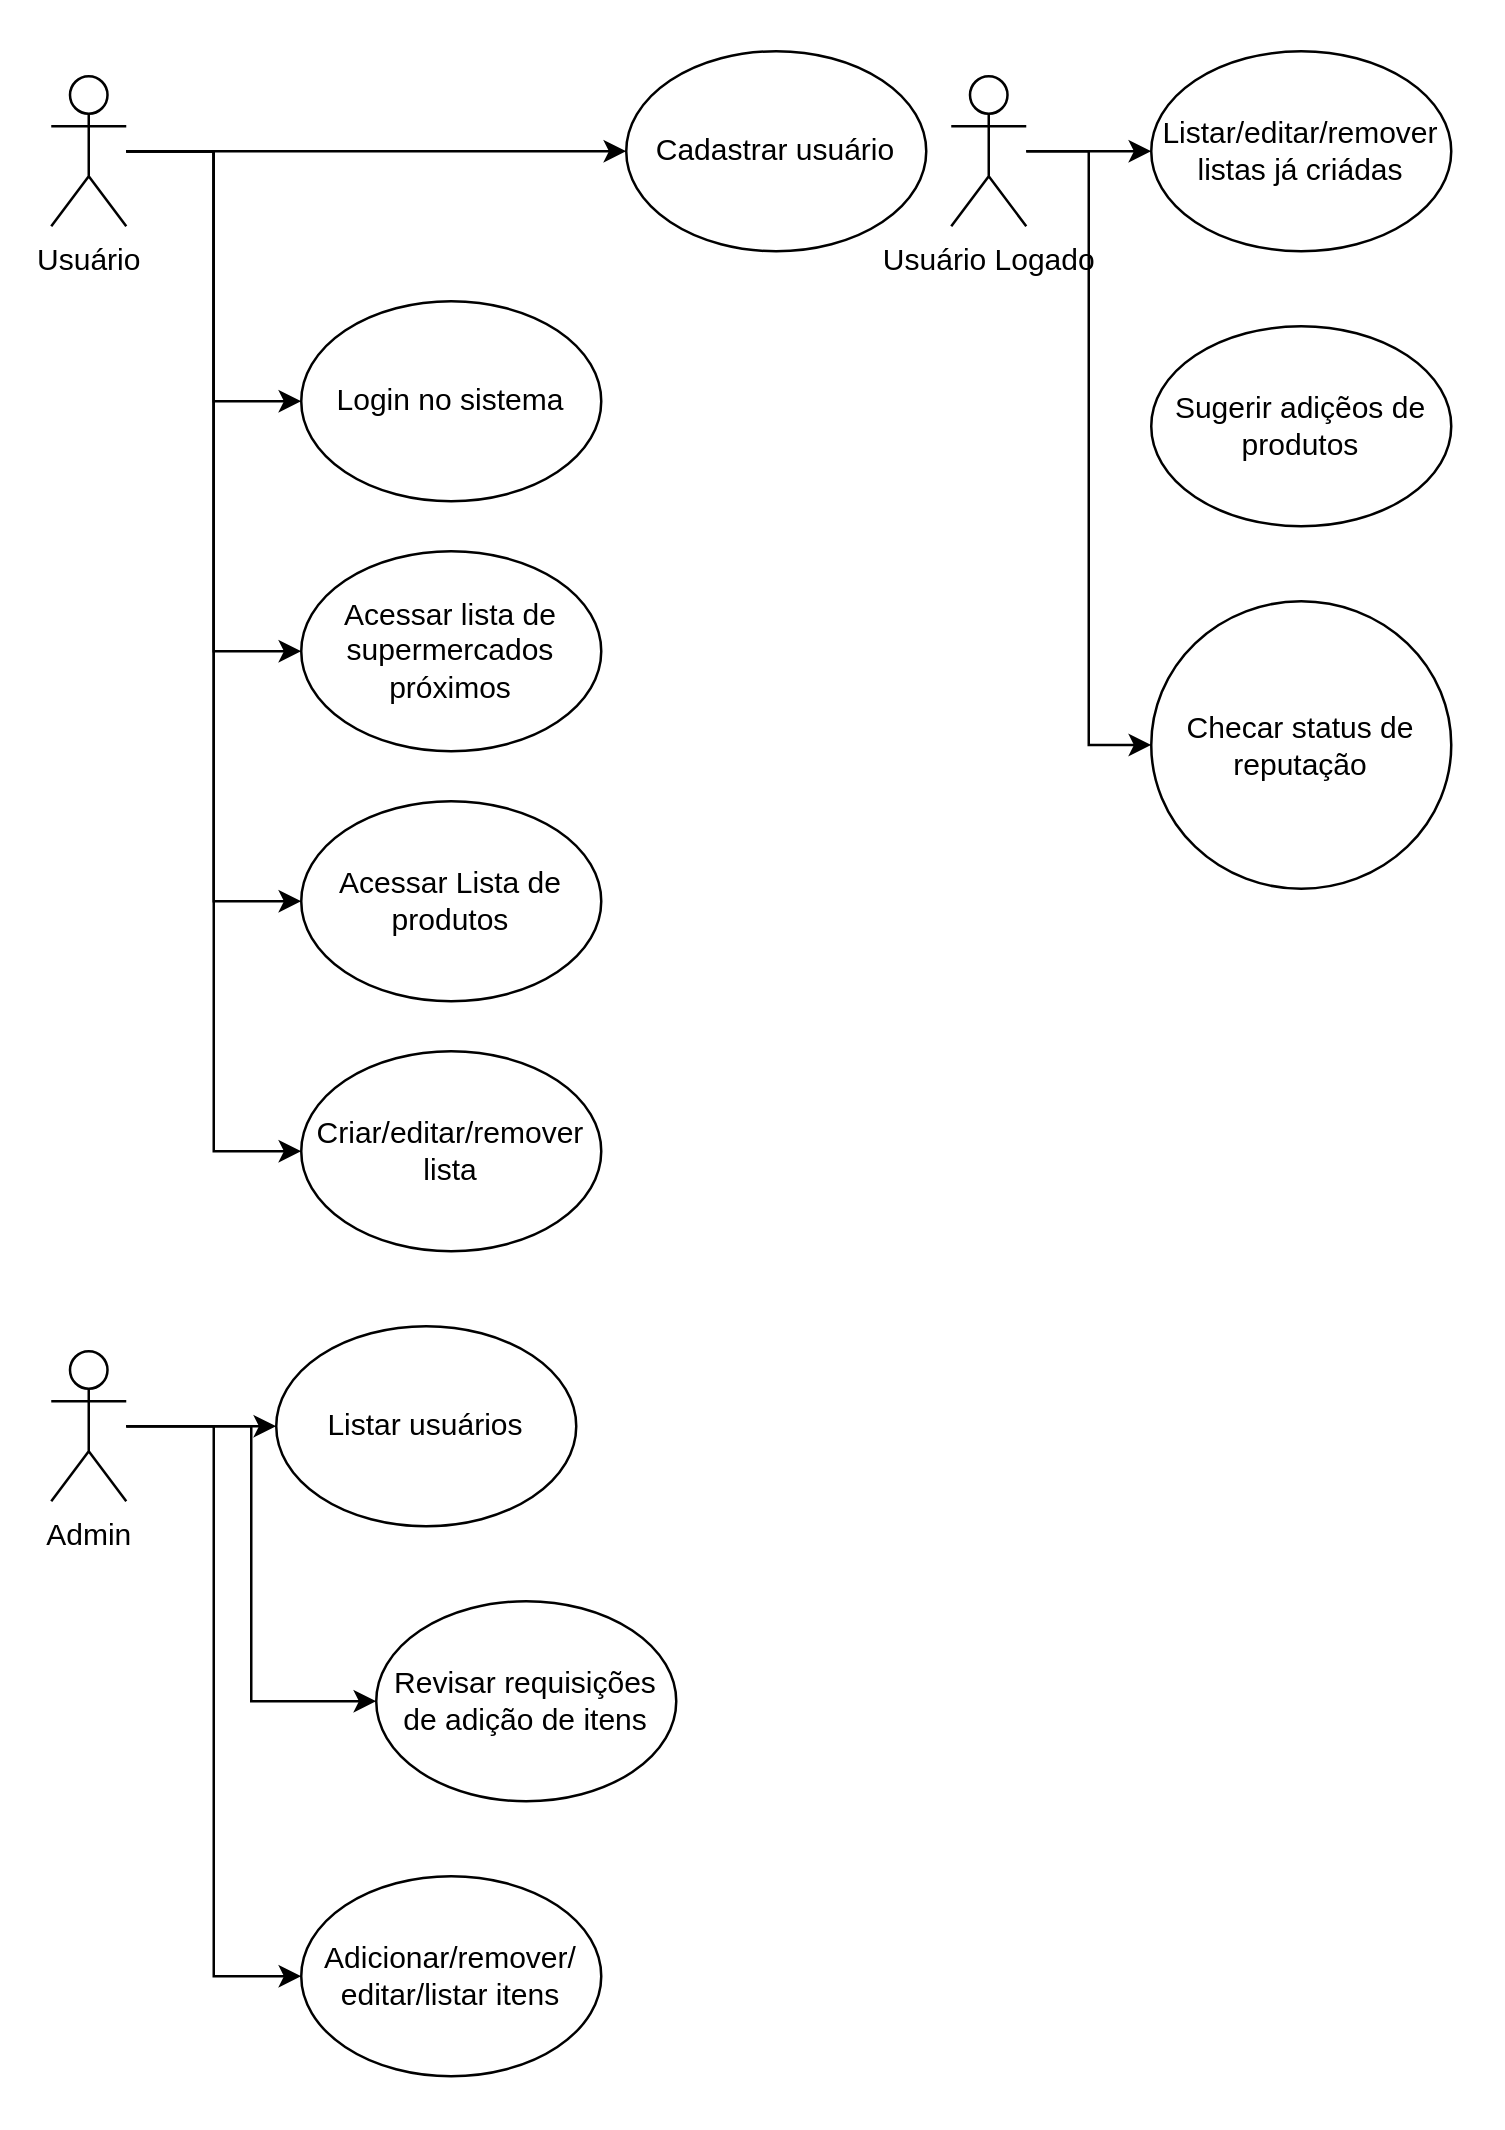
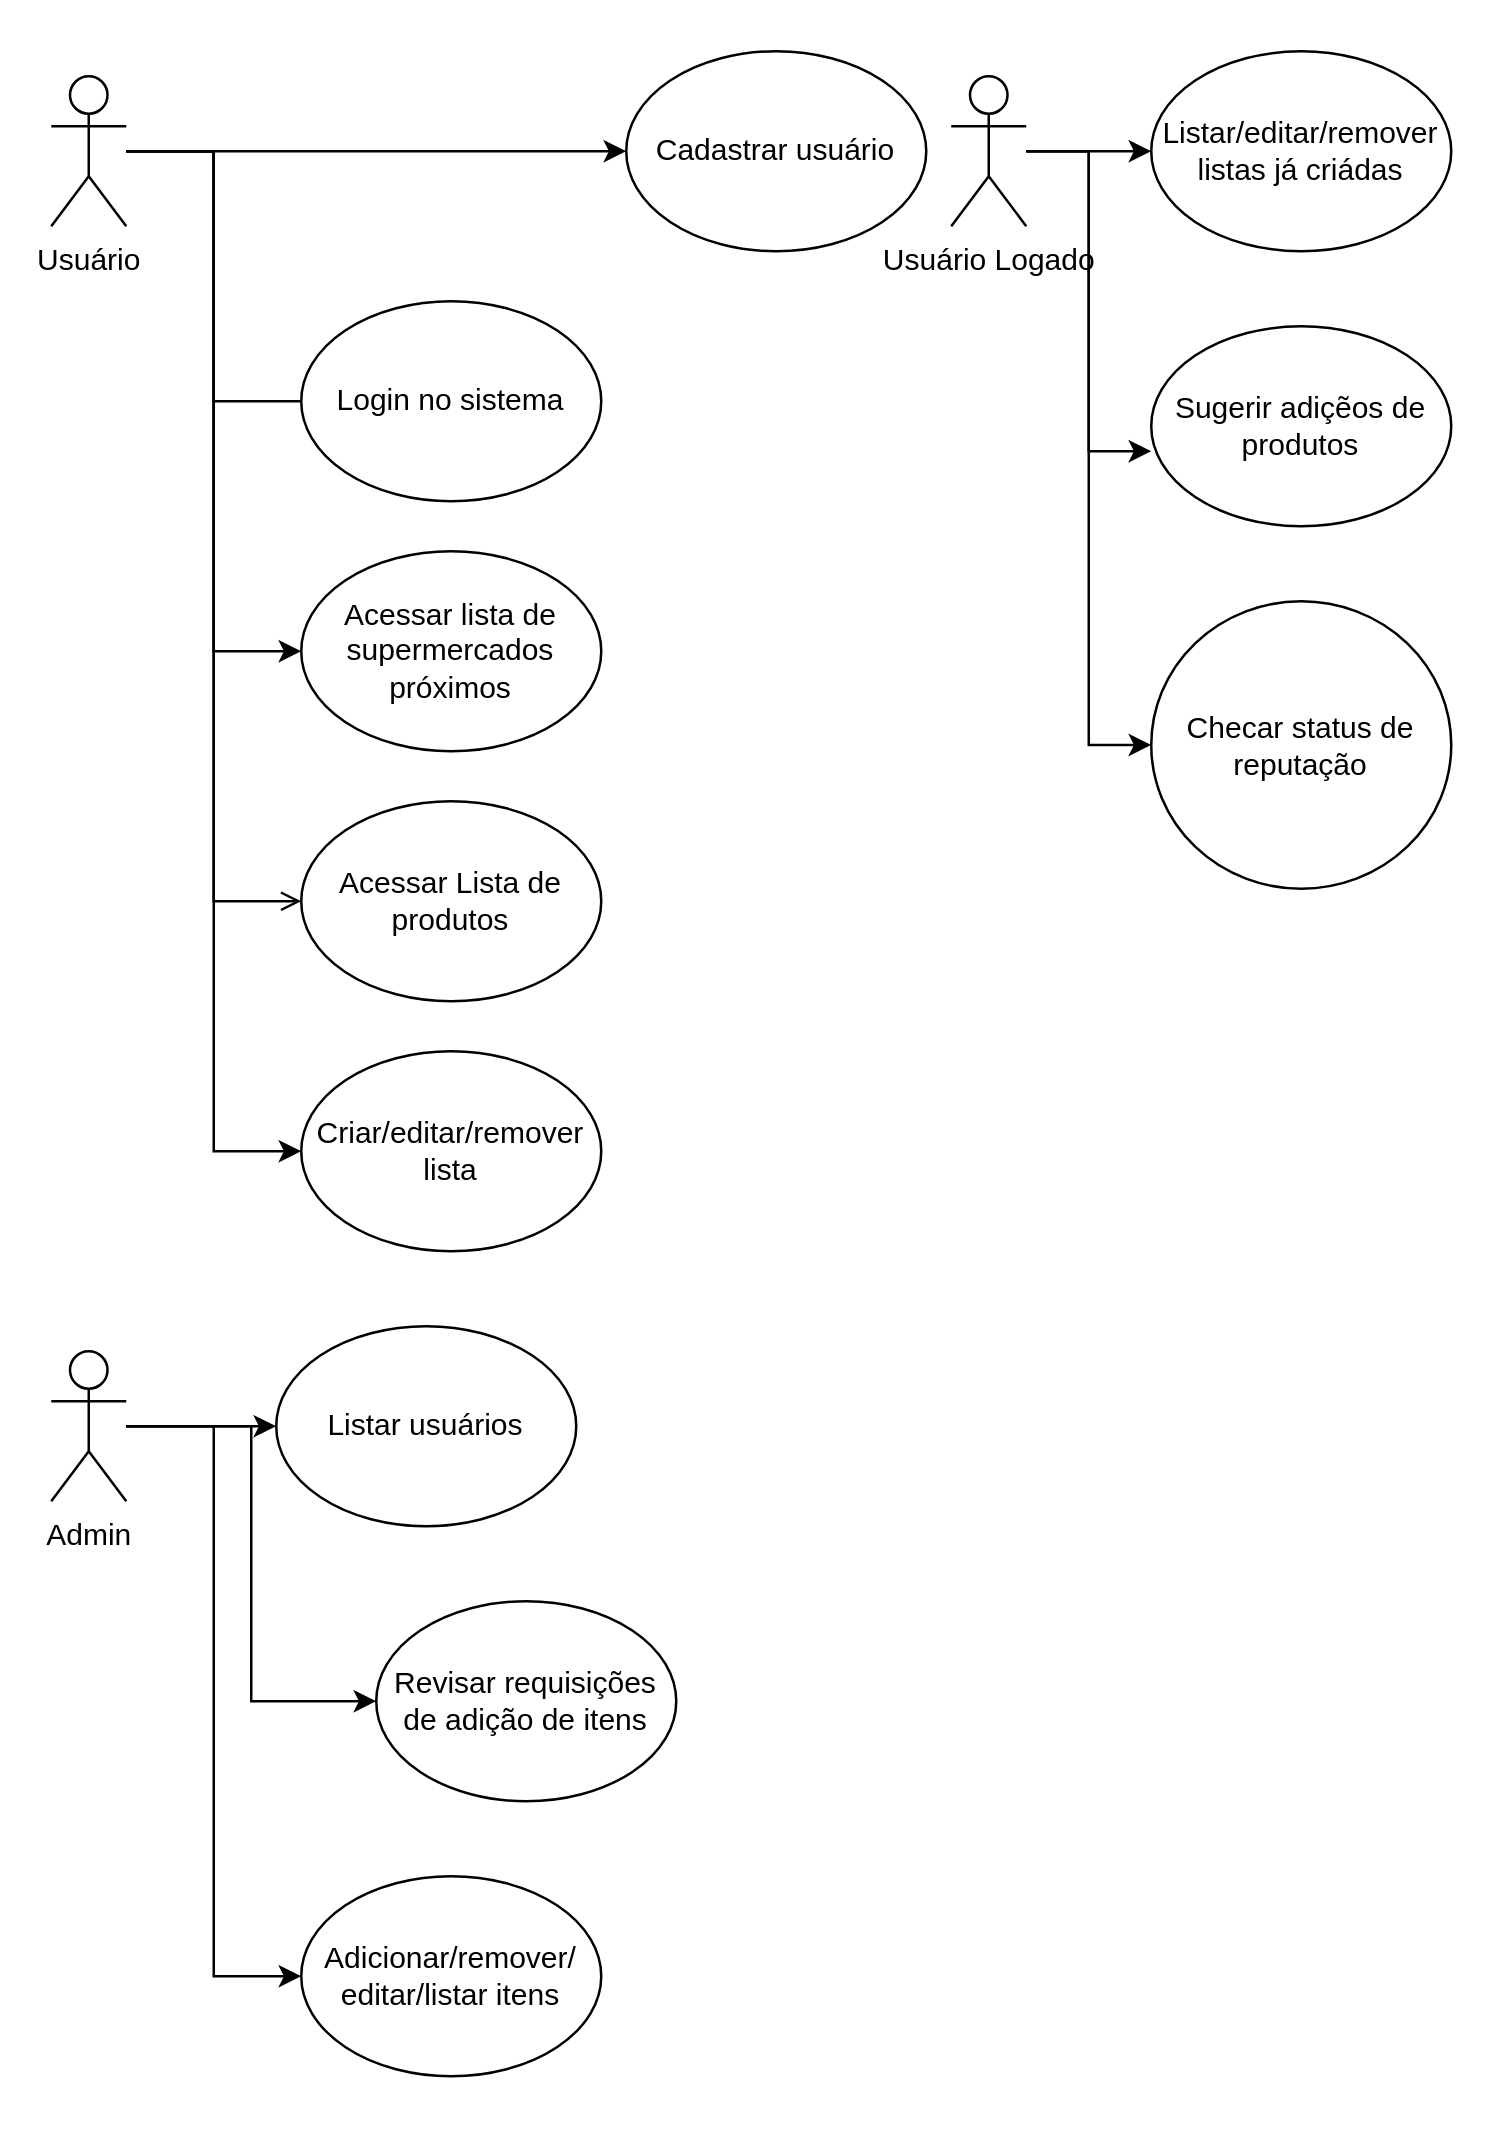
edge "Usuário" -> "Login no sistema": arrowhead classic -> none
edge "Usuário Logado" -> "Sugerir adiçẽos de produtos": added
edge "Usuário" -> "Acessar Lista de produtos": arrowhead classic -> open
